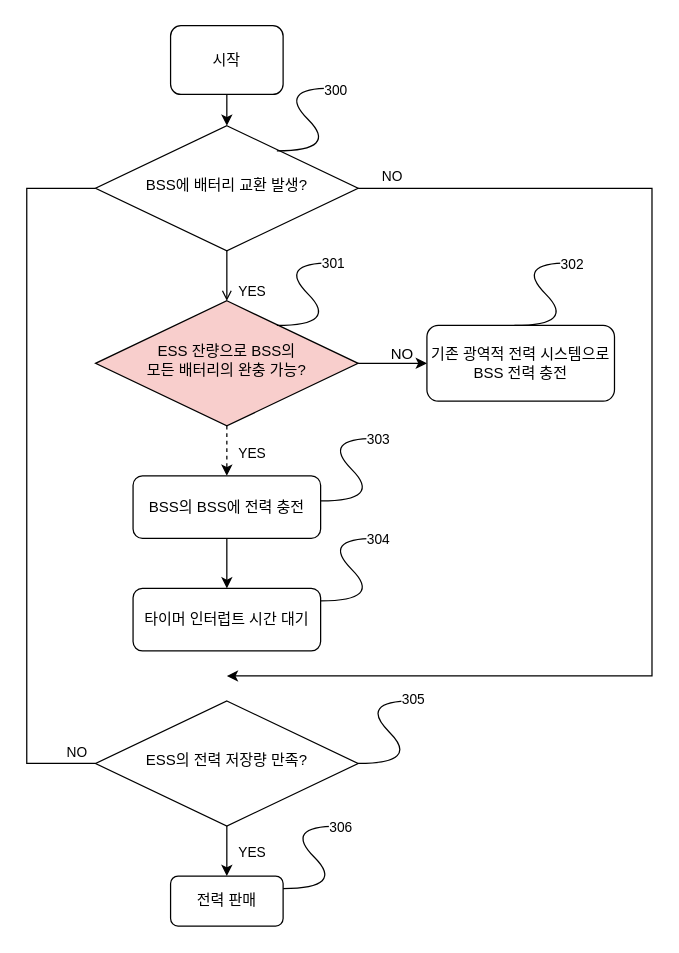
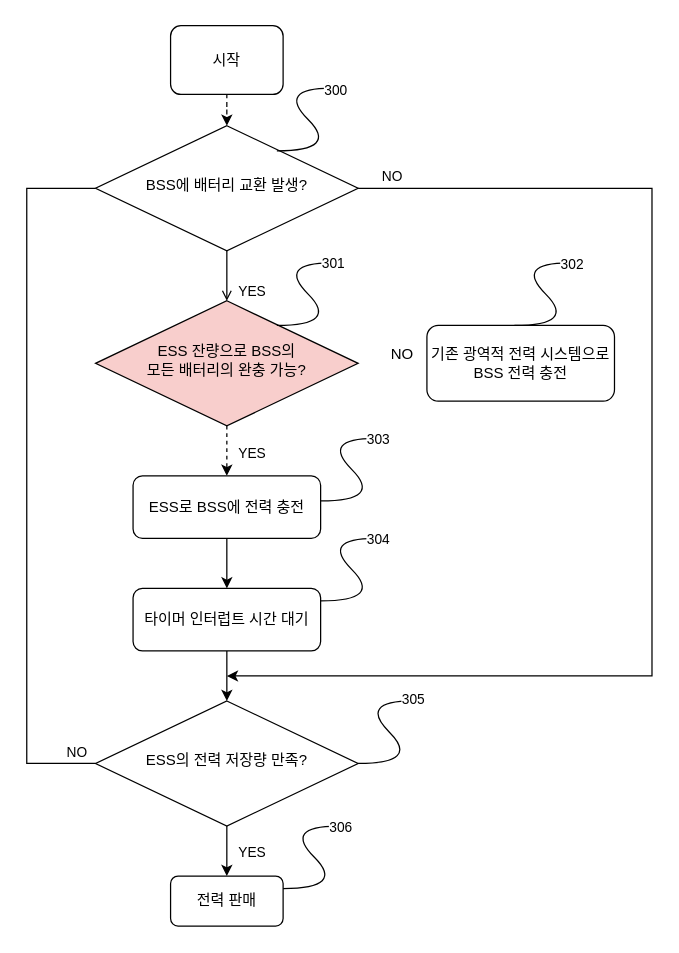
edge "시작" -> "BSS에 배터리 교환 발생?": style solid -> dashed
edge "ESS 잔량으로 BSS의 모든 배터리의 완충 가능?" -> "기존 광역적 전력 시스템으로 BSS 전력 충전": removed
node "BSS의 BSS에 전력 충전": label "BSS의 BSS에 전력 충전" -> "ESS로 BSS에 전력 충전"
edge "타이머 인터럽트 시간 대기" -> "ESS의 전력 저장량 만족?": added
